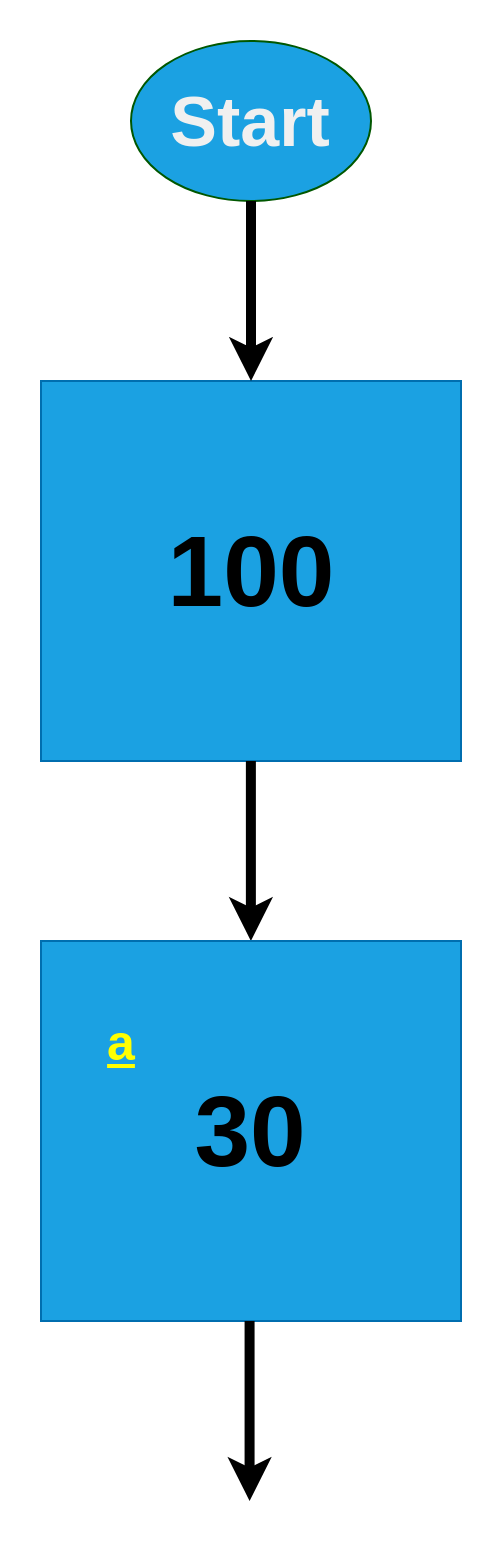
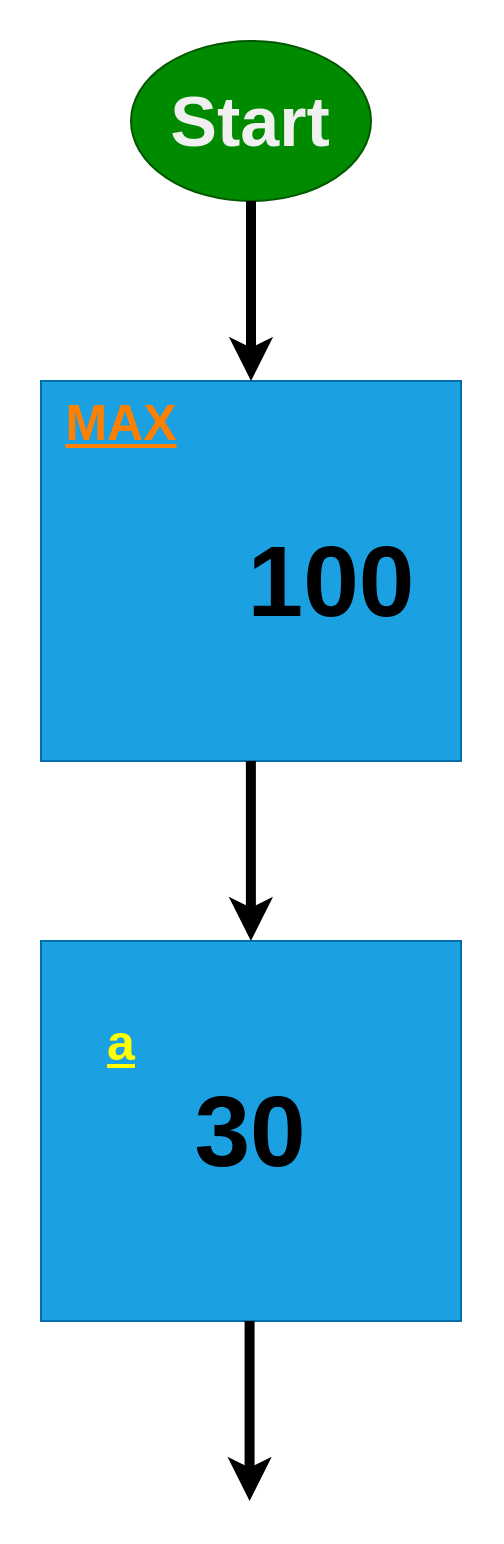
node "Start": fillcolor #1ba1e2 -> #008a00
node "MAX": added
node "100": moved (251, 571) -> (331, 581)
